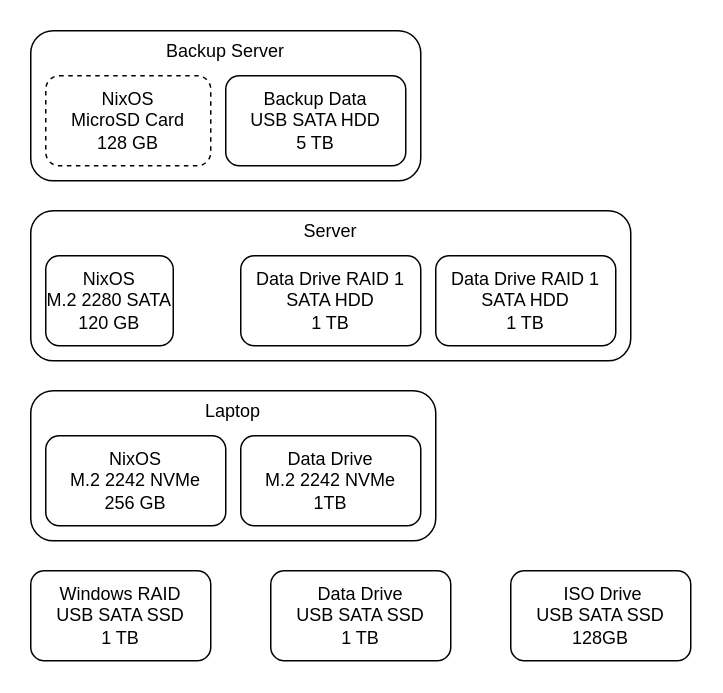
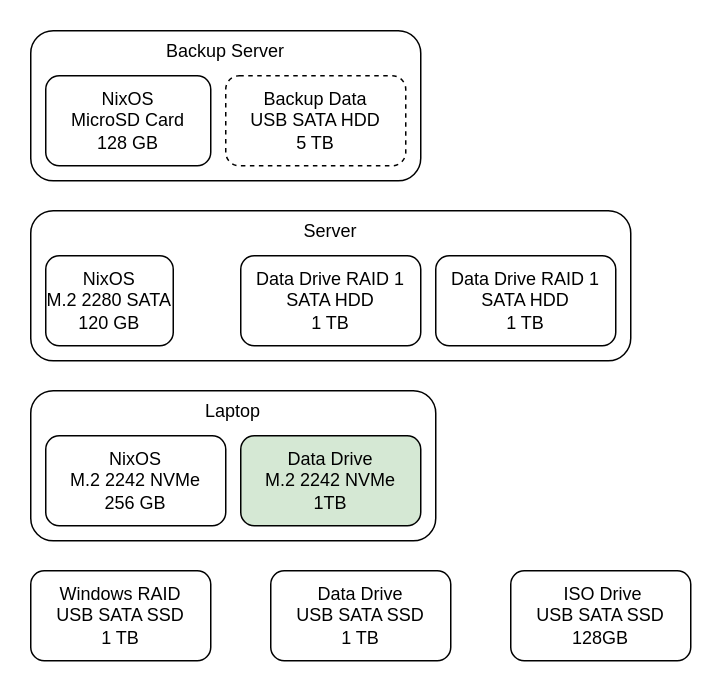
node "NixOS MicroSD Card 128 GB": style dashed -> solid
node "Backup Data USB SATA HDD 5 TB": style solid -> dashed
node "Data Drive M.2 2242 NVMe1TB": fillcolor #ffffff -> #d5e8d4
